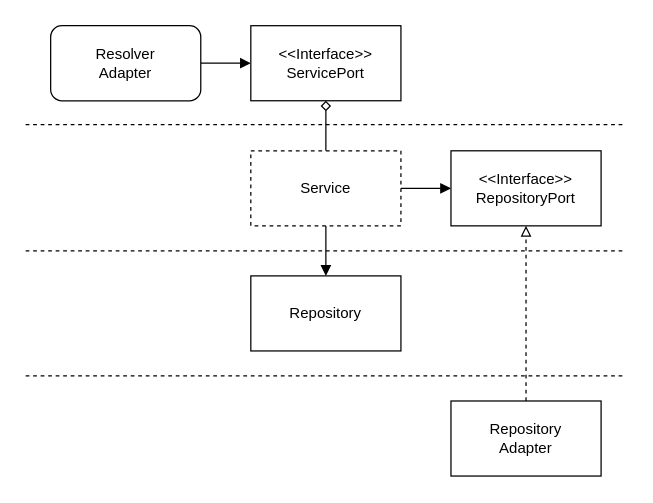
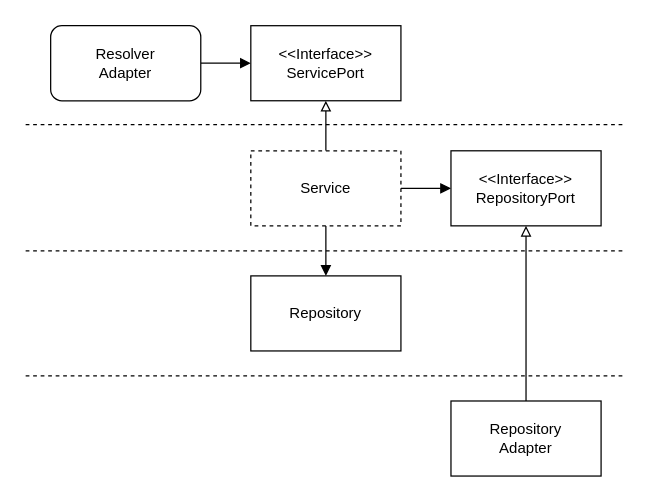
edge "Service" -> "<<Interface>> ServicePort": arrowhead diamond -> block
edge "Repository Adapter" -> "<<Interface>> RepositoryPort": style dashed -> solid
